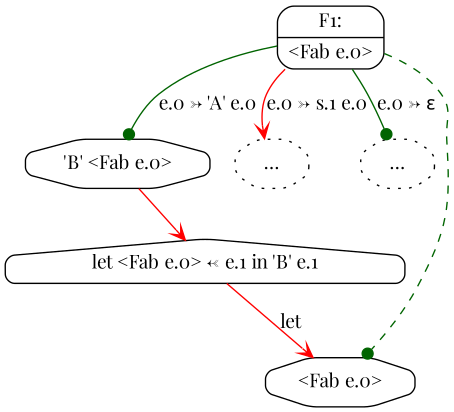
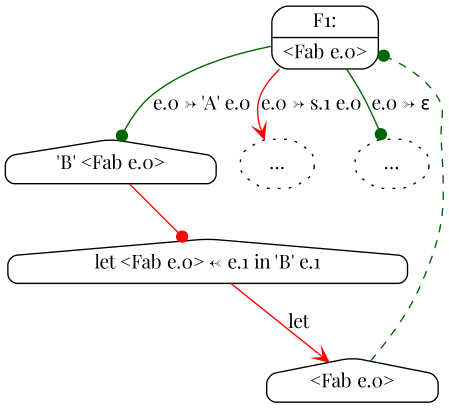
node "'B' <Fab e.0>": shape octagon -> house
edge "F1:" -> "<Fab e.0>": reversed
edge "'B' <Fab e.0>" -> "let <Fab e.0> ← e.1 in 'B' e.1": arrowhead vee -> dot
node "<Fab e.0>": shape octagon -> house
